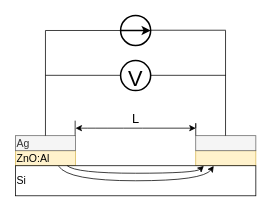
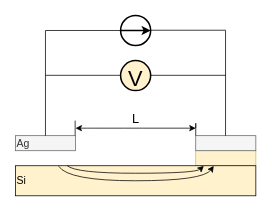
node "V": fillcolor #ffffff -> #fff2cc
node "ZnO:Al": removed
node "Si": fillcolor #ffffff -> #fff2cc
